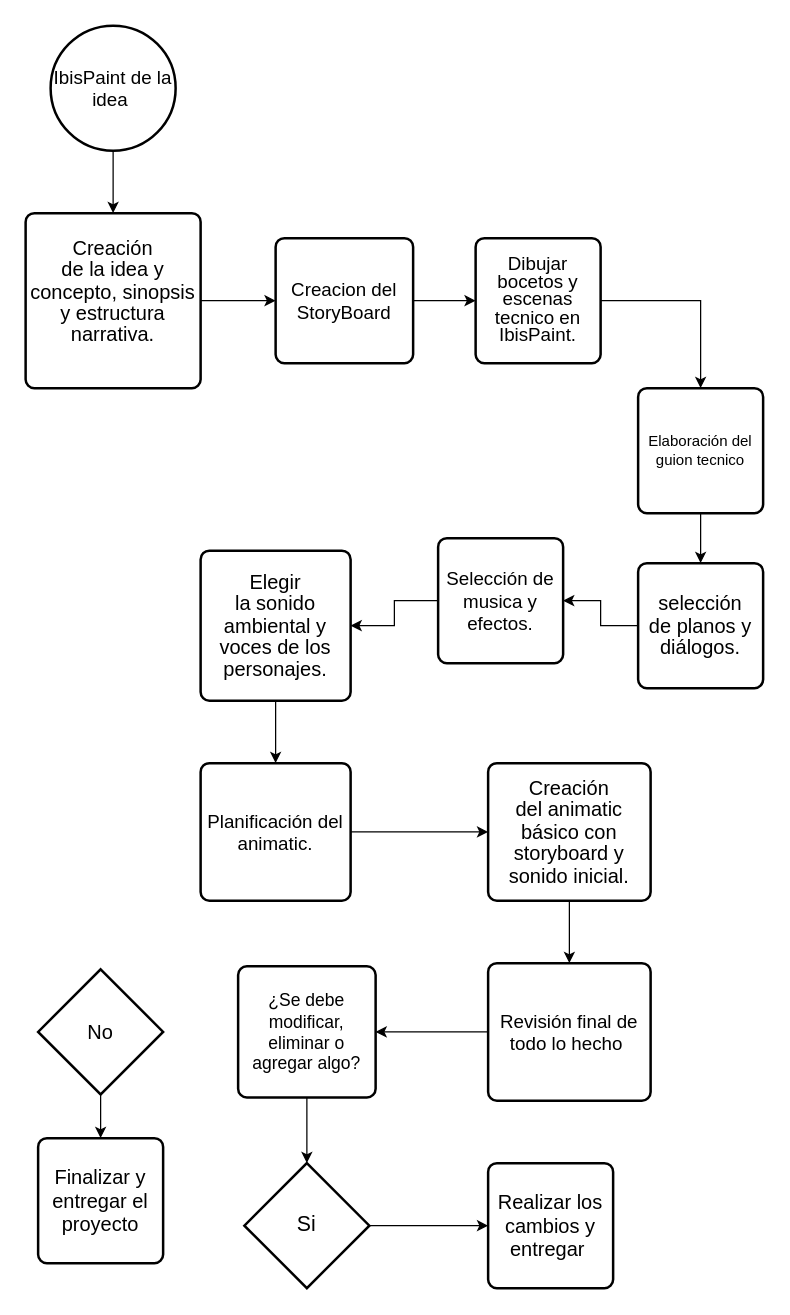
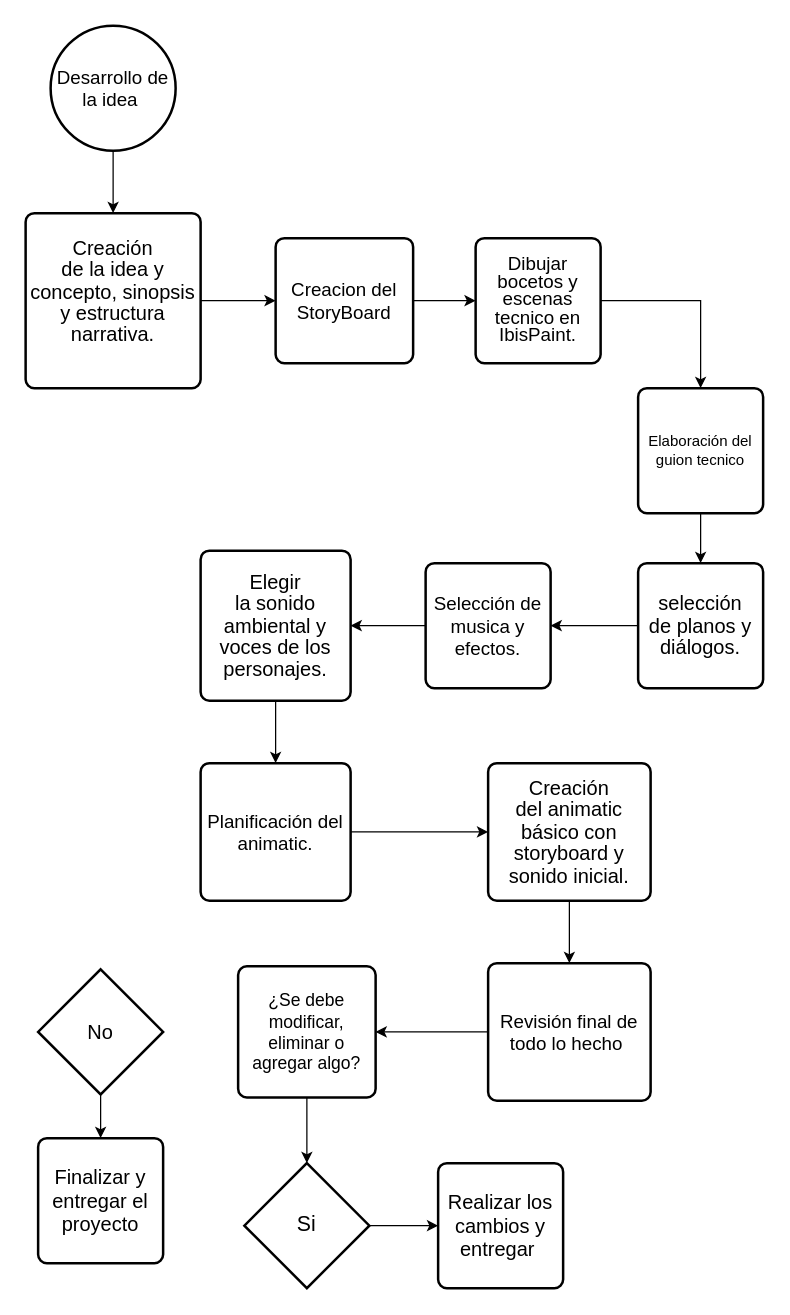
node "IbisPaint de la idea": label "IbisPaint de la idea" -> "Desarrollo de la idea"
node "Selección de musica y efectos.": moved (501, 601) -> (488, 626)
node "Realizar los cambios y entregar": moved (551, 1226) -> (501, 1226)
